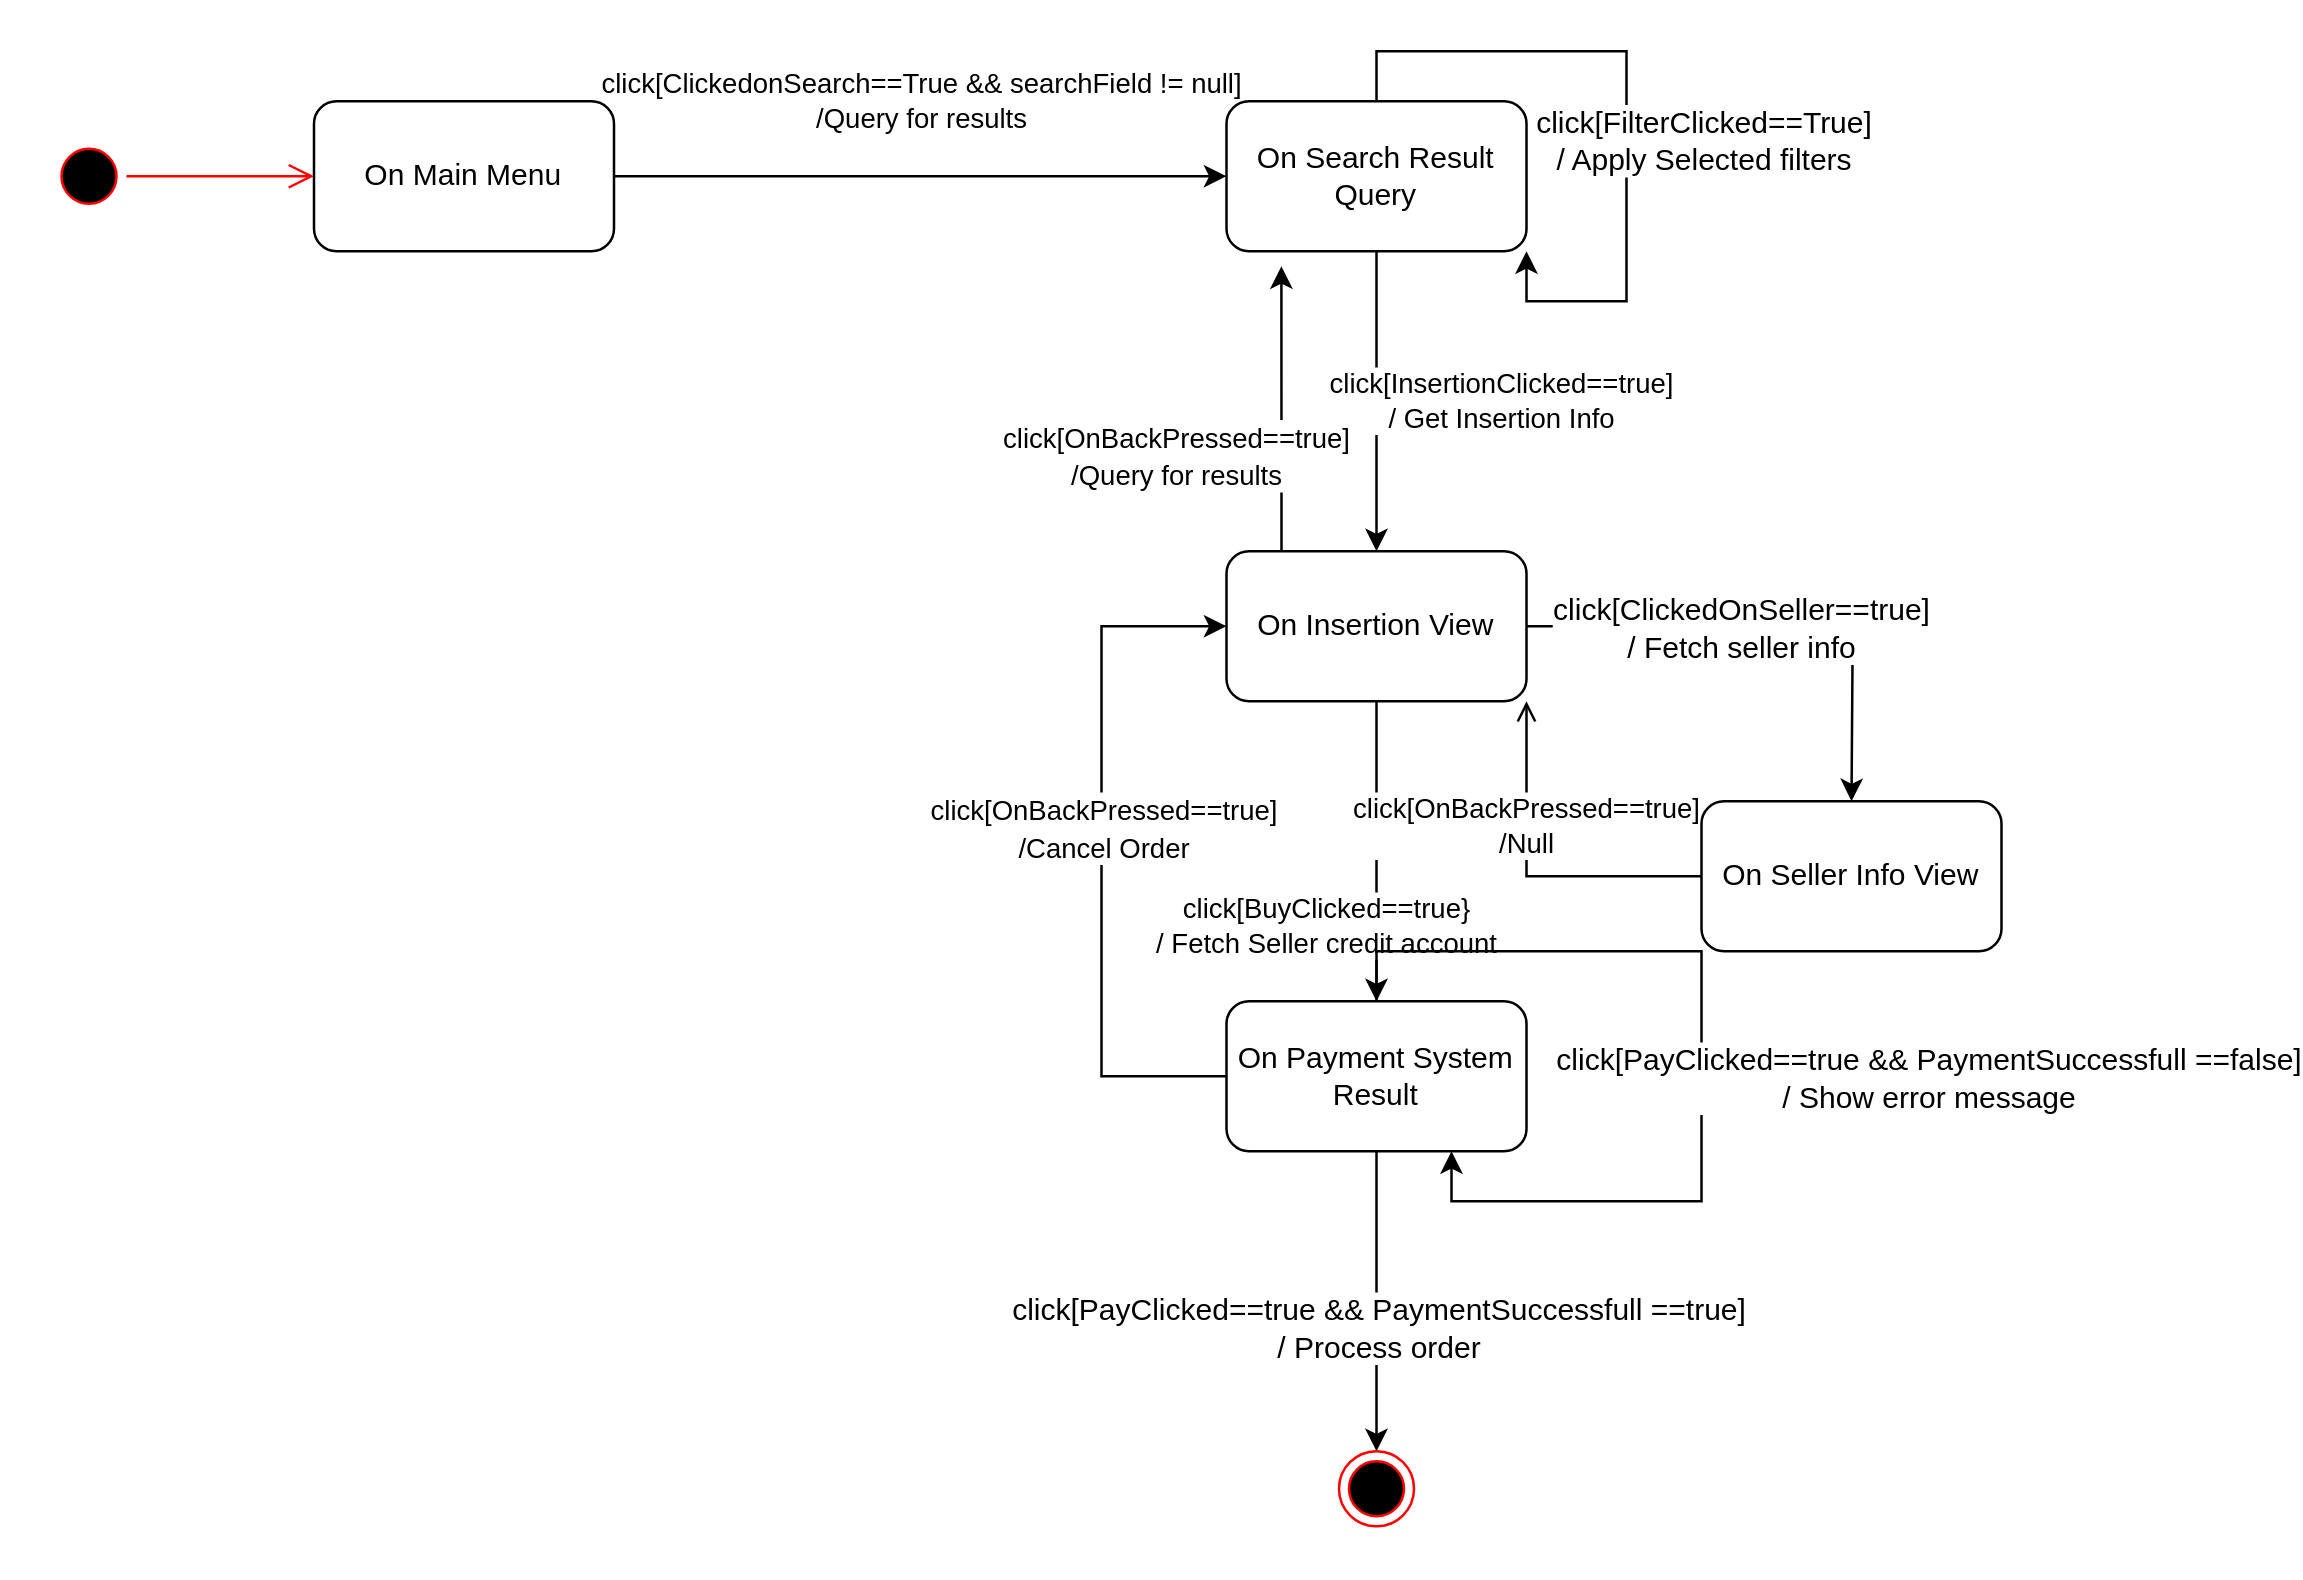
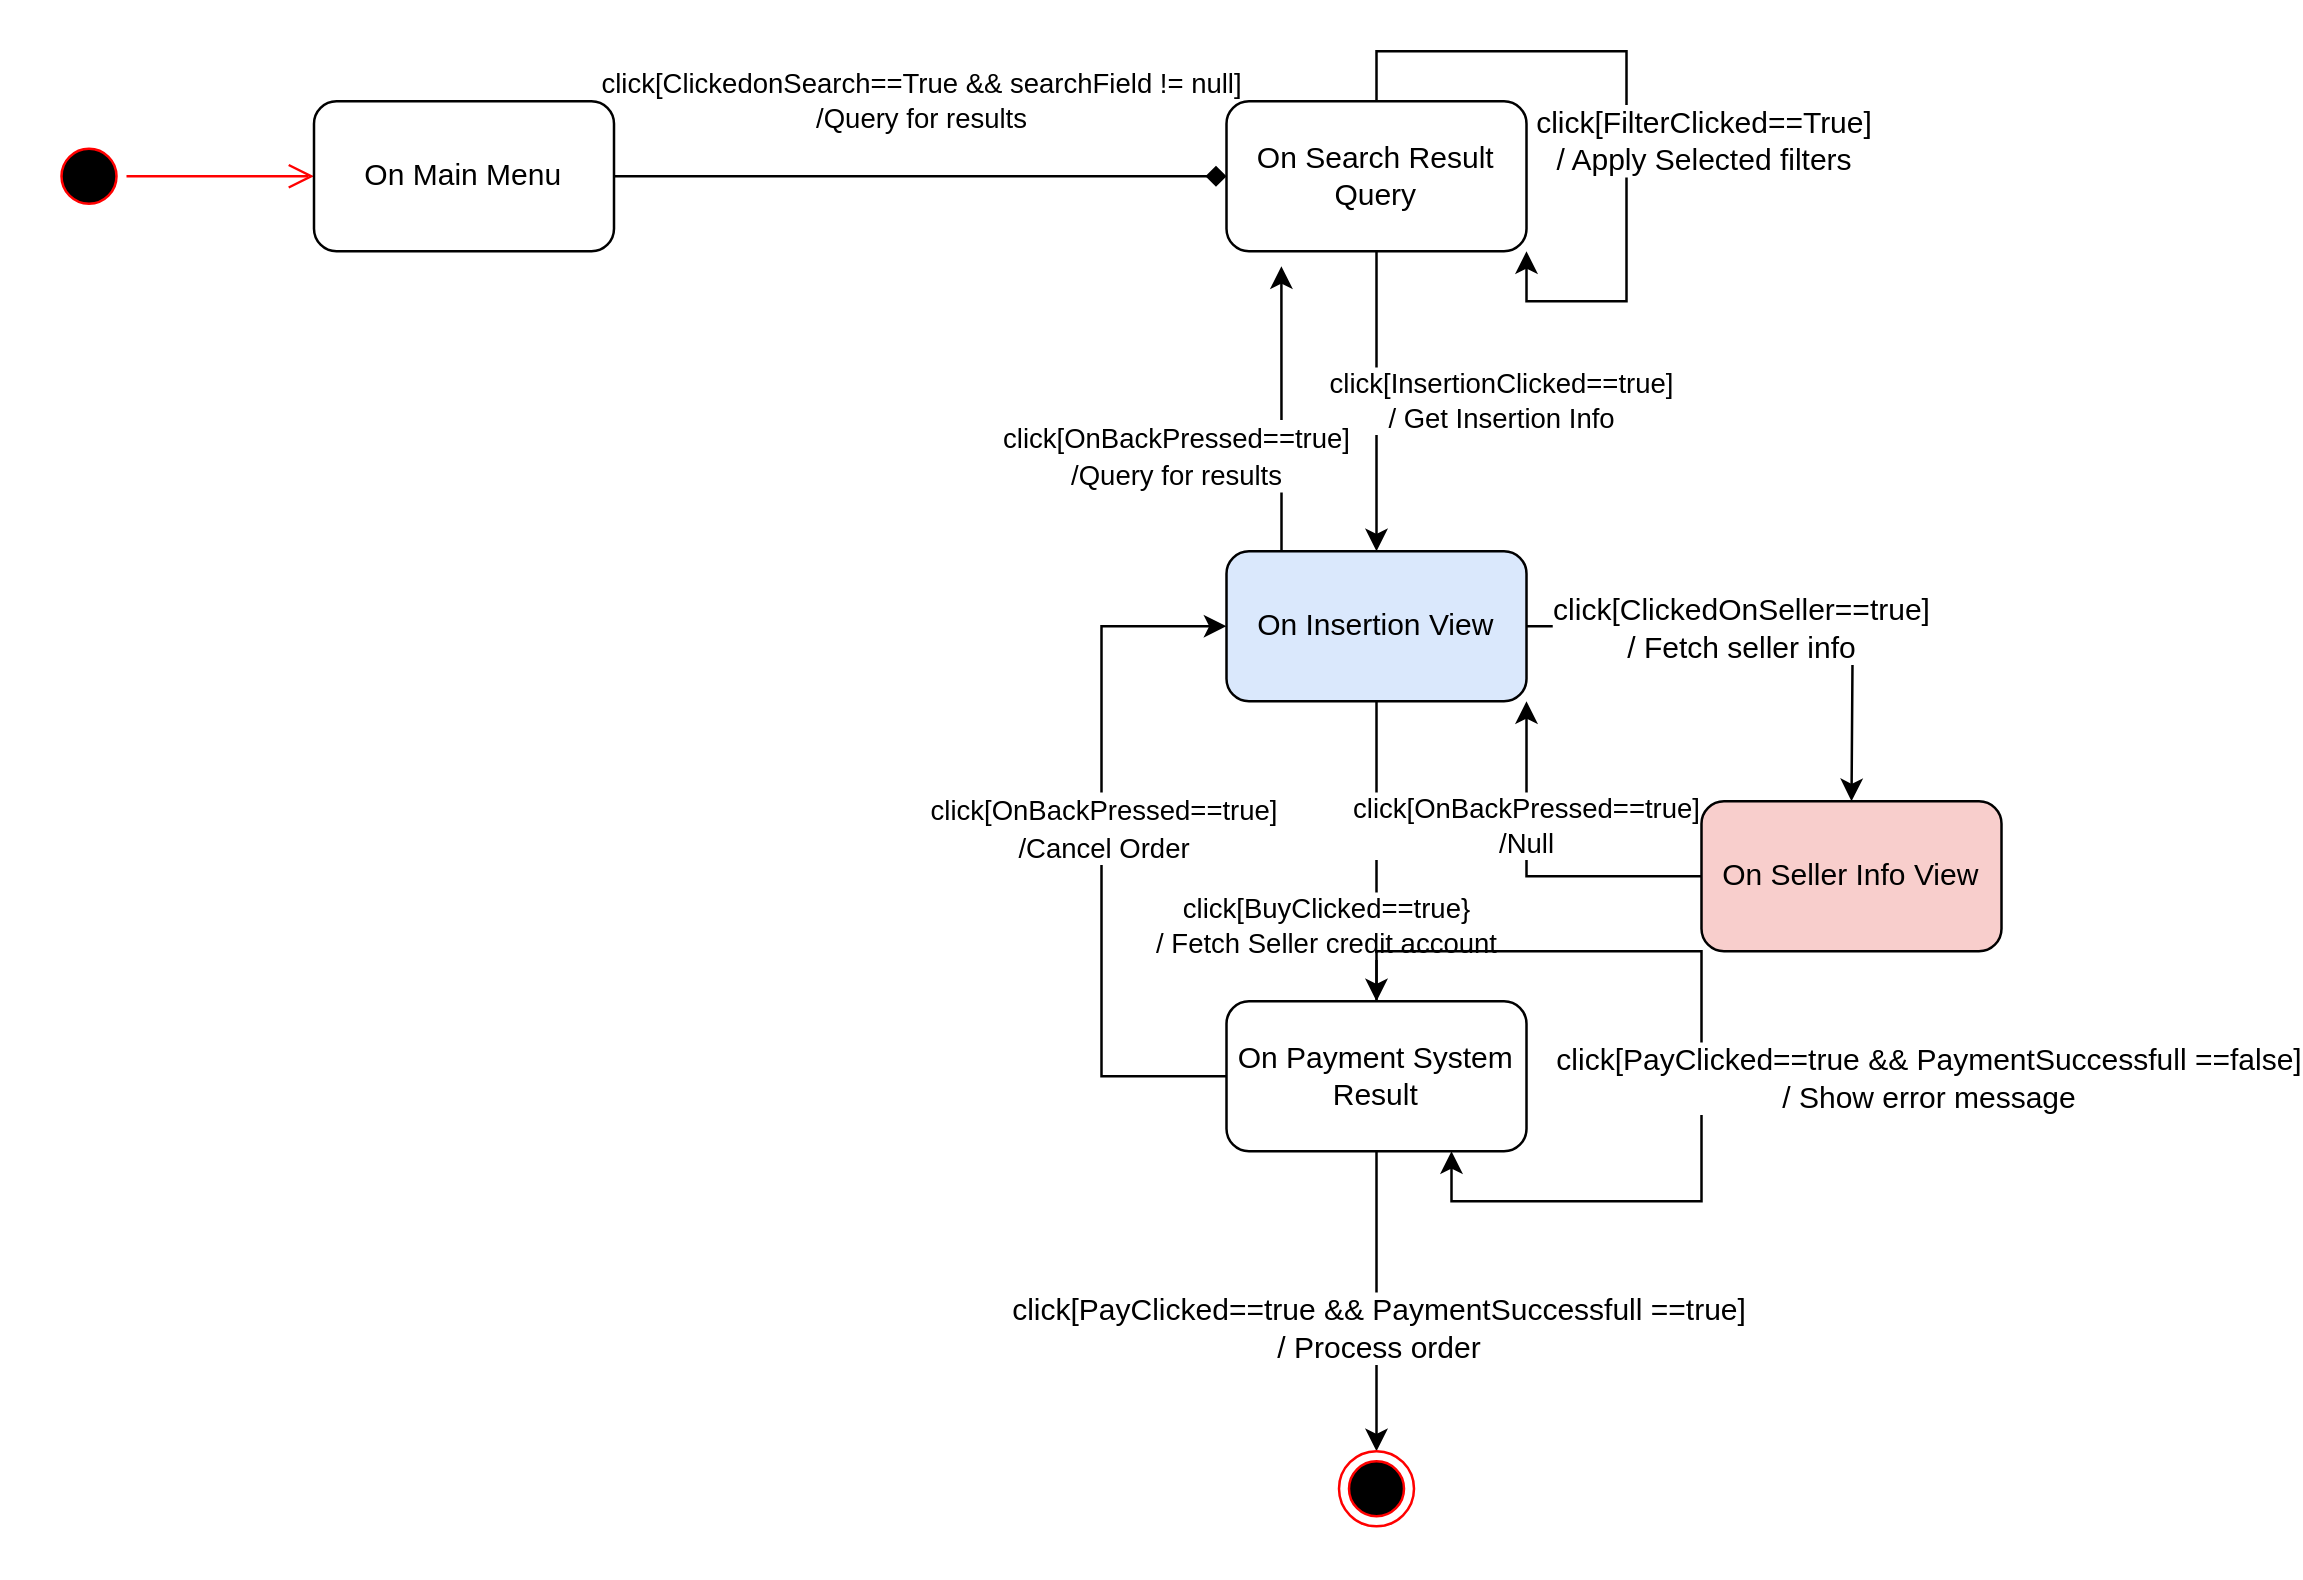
edge "On Main Menu" -> "On Search Result Query": arrowhead classic -> diamond
node "On Insertion View": fillcolor #ffffff -> #dae8fc
edge "On Seller Info View" -> "On Insertion View": arrowhead open -> classic
node "On Seller Info View": fillcolor #ffffff -> #f8cecc
